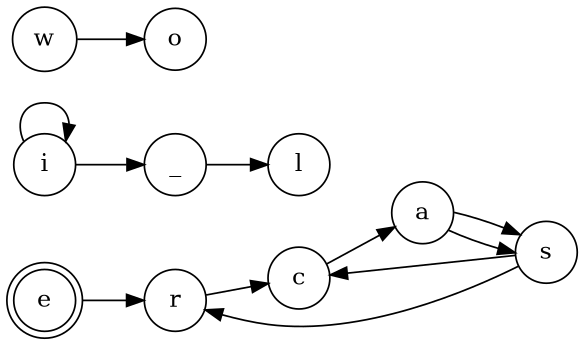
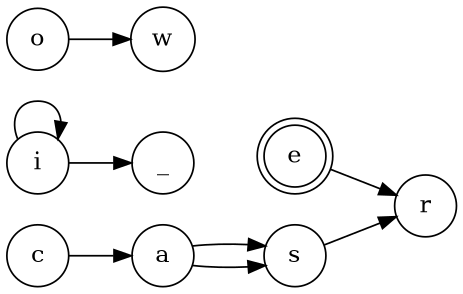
edge "w" -> "o": reversed
node "l": removed
edge "s" -> "c": removed
edge "r" -> "c": removed
